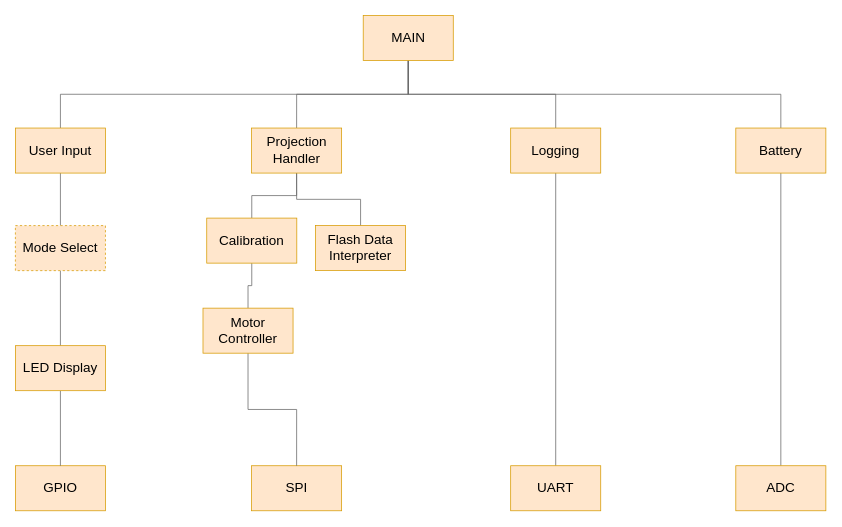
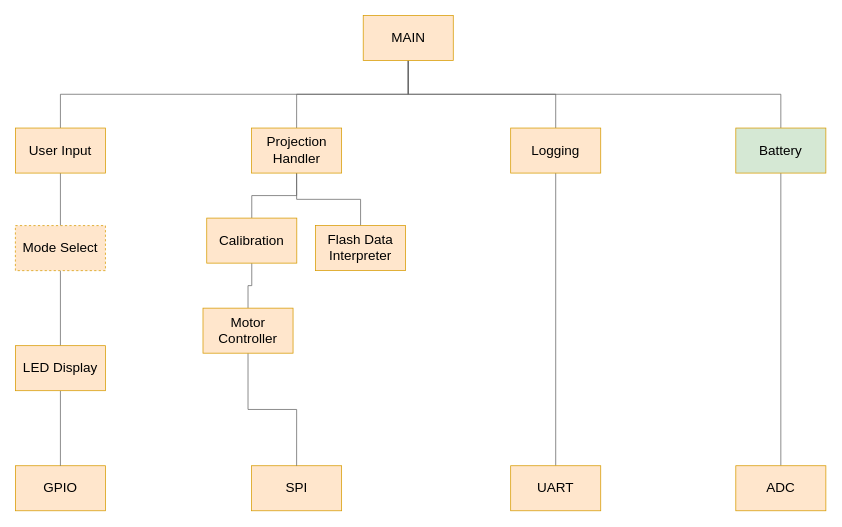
node "Battery": fillcolor #ffe6cc -> #d5e8d4
